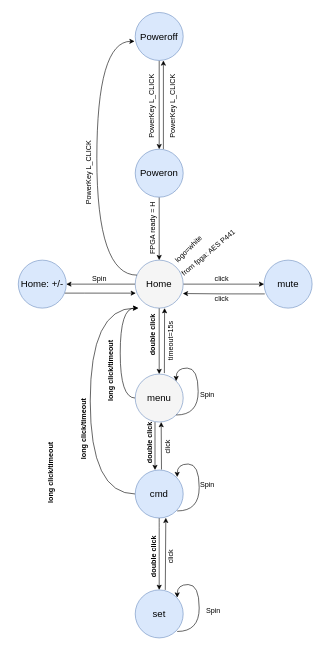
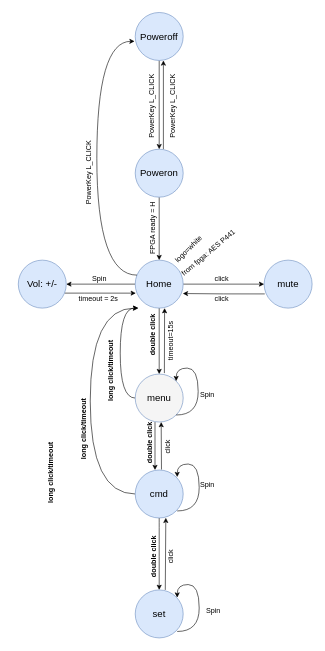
node "Home: +/-": label "Home: +/-" -> "Vol: +/-"
node "Home": fillcolor #f5f5f5 -> #dae8fc
node "timeout = 2s": added
